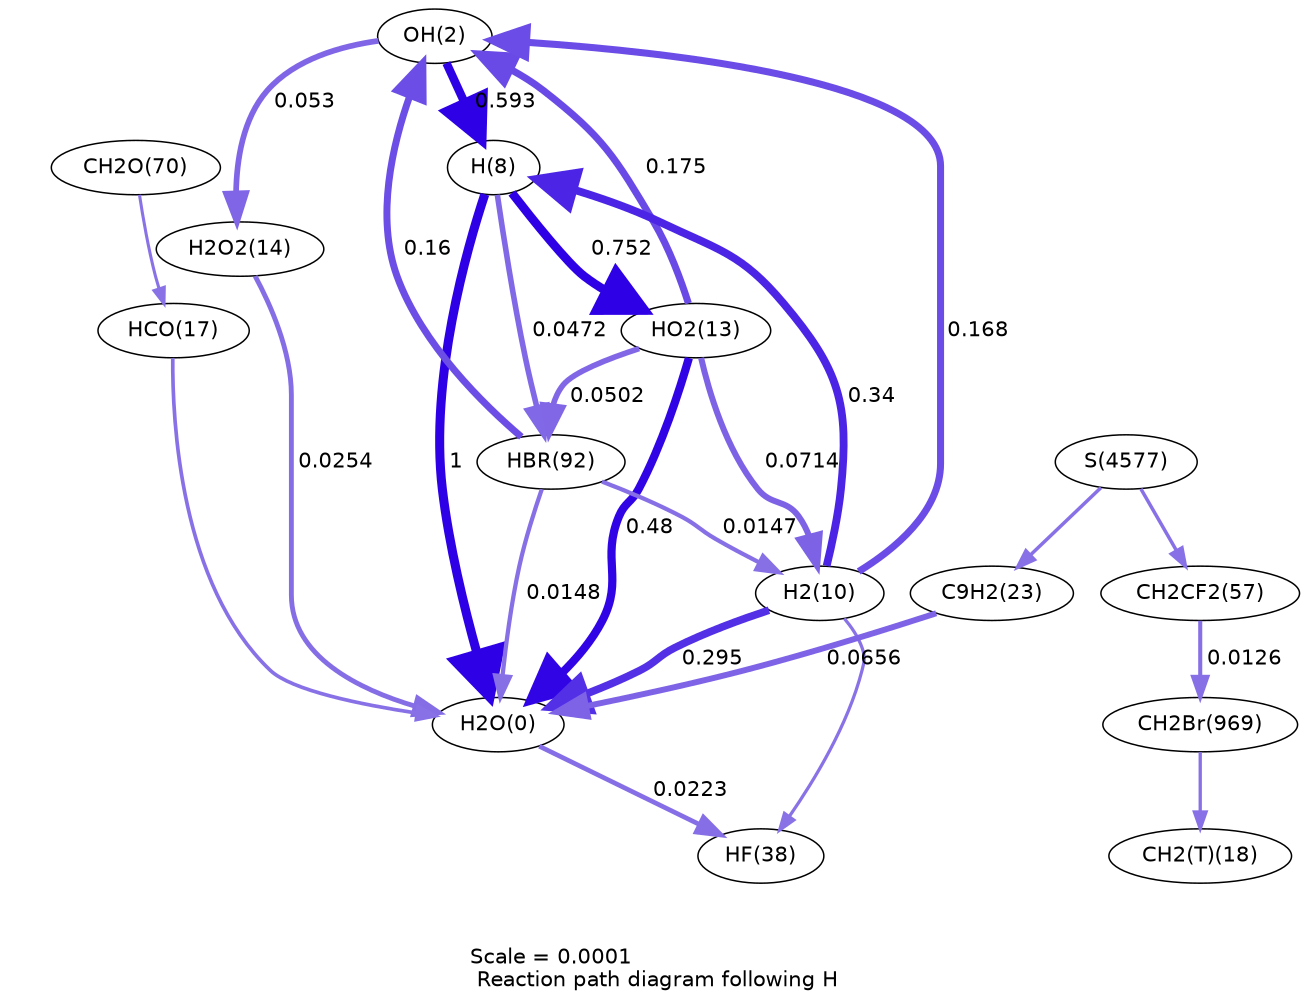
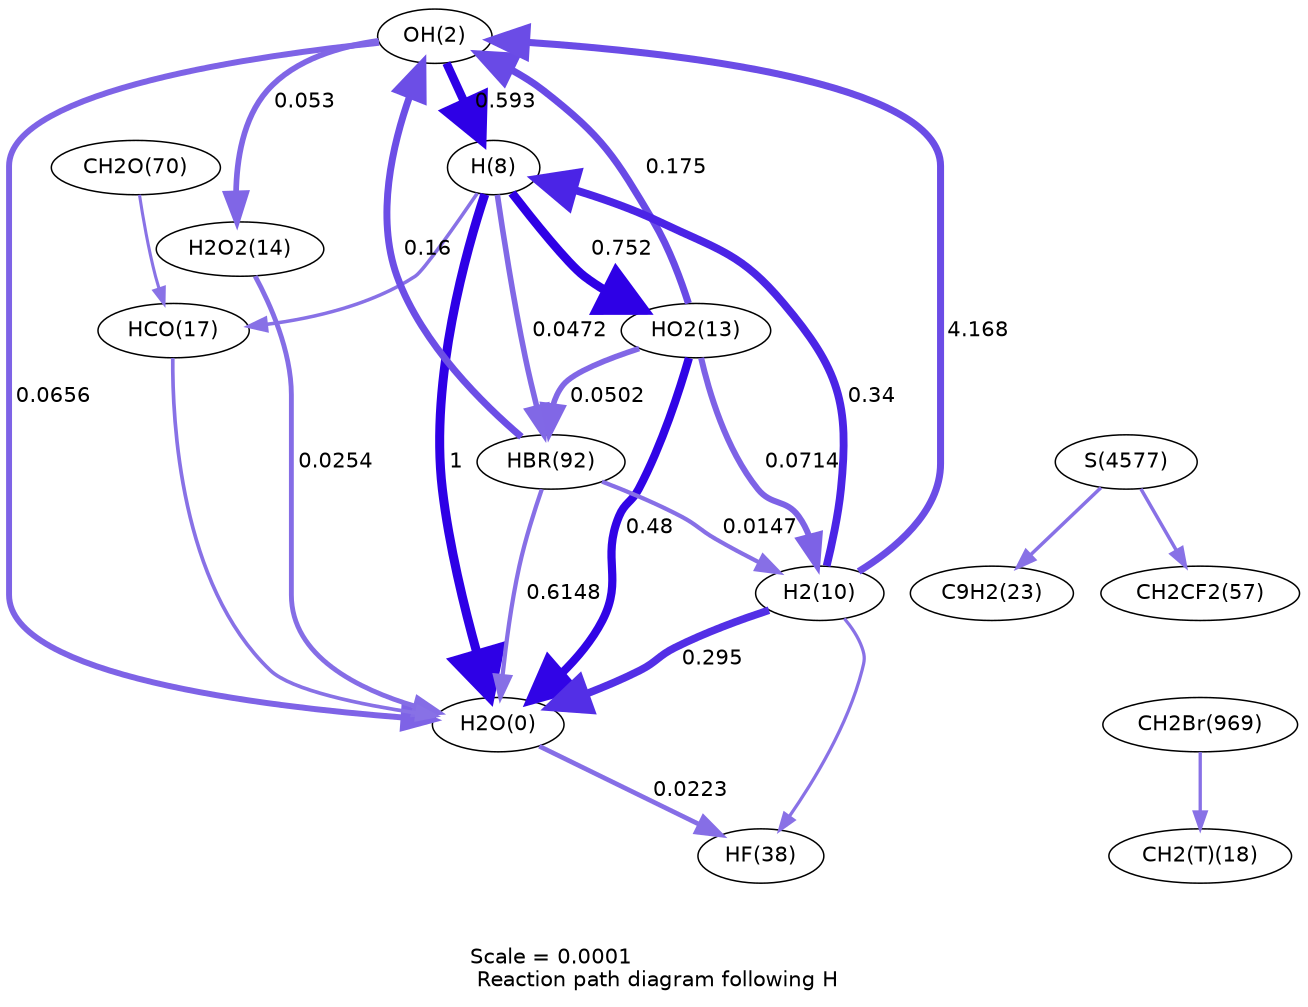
edge "H(8)" -> "HCO(17)": added
edge "H2(10)" -> "OH(2)": label " 0.168" -> " 4.168"
edge "HBR(92)" -> "H2O(0)": label " 0.0148" -> " 0.6148"
edge "CH2CF2(57)" -> "CH2Br(969)": removed, label "0.0126"
edge "C9H2(23)" -> "H2O(0)": now "OH(2)" -> "H2O(0)"
